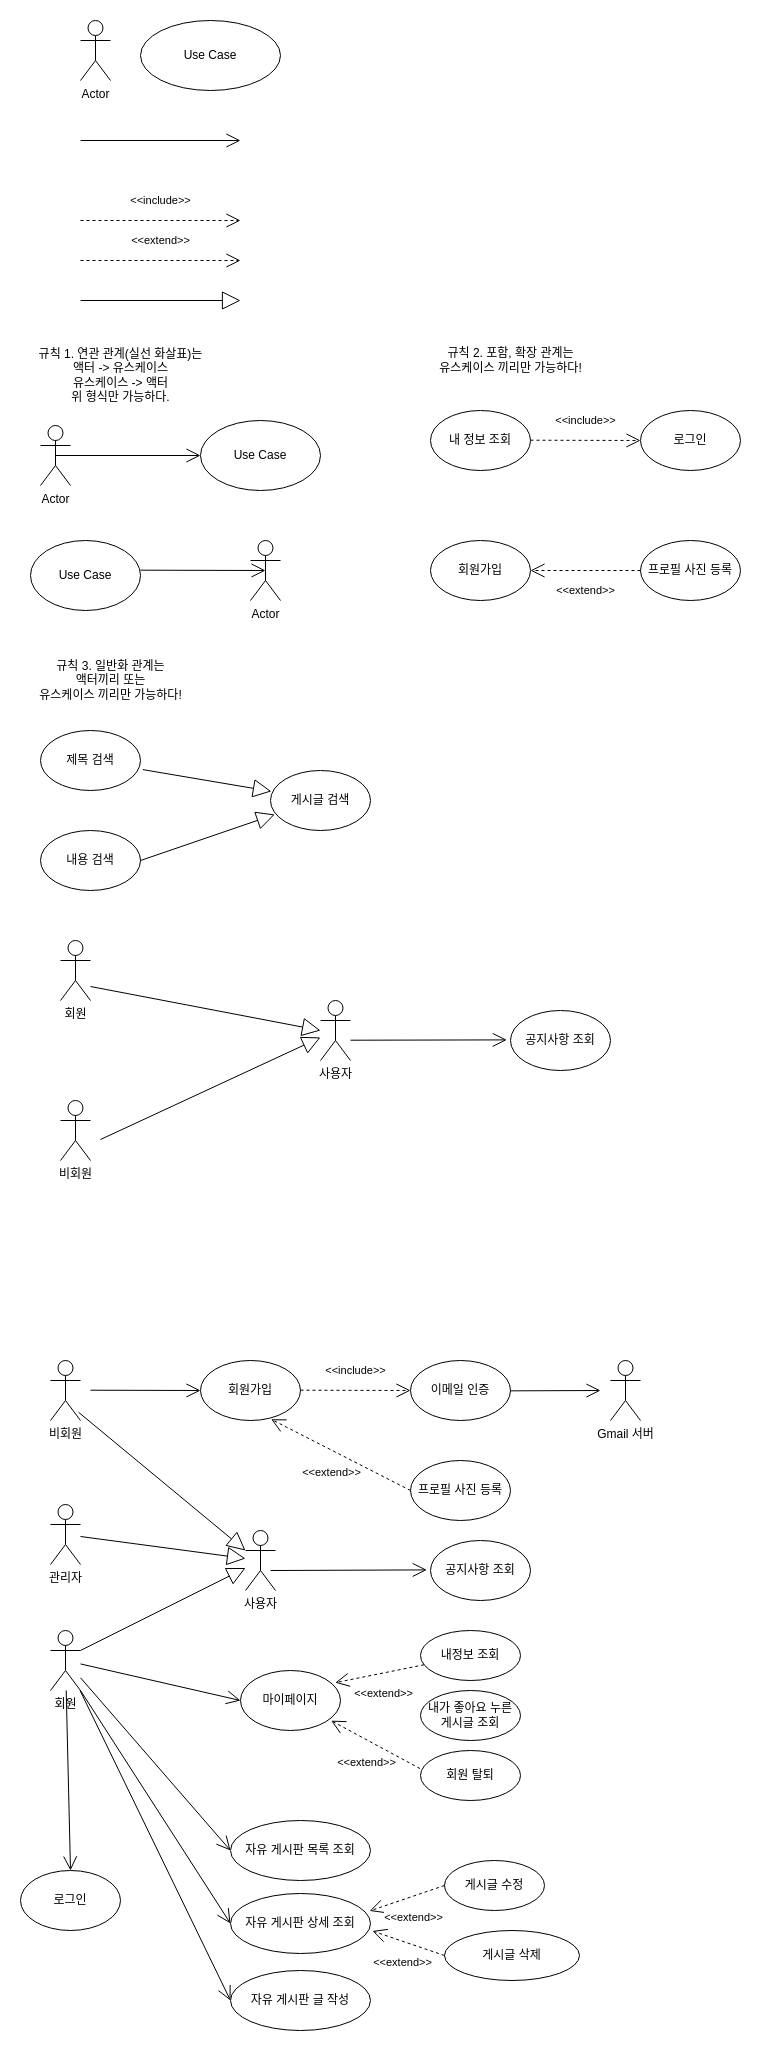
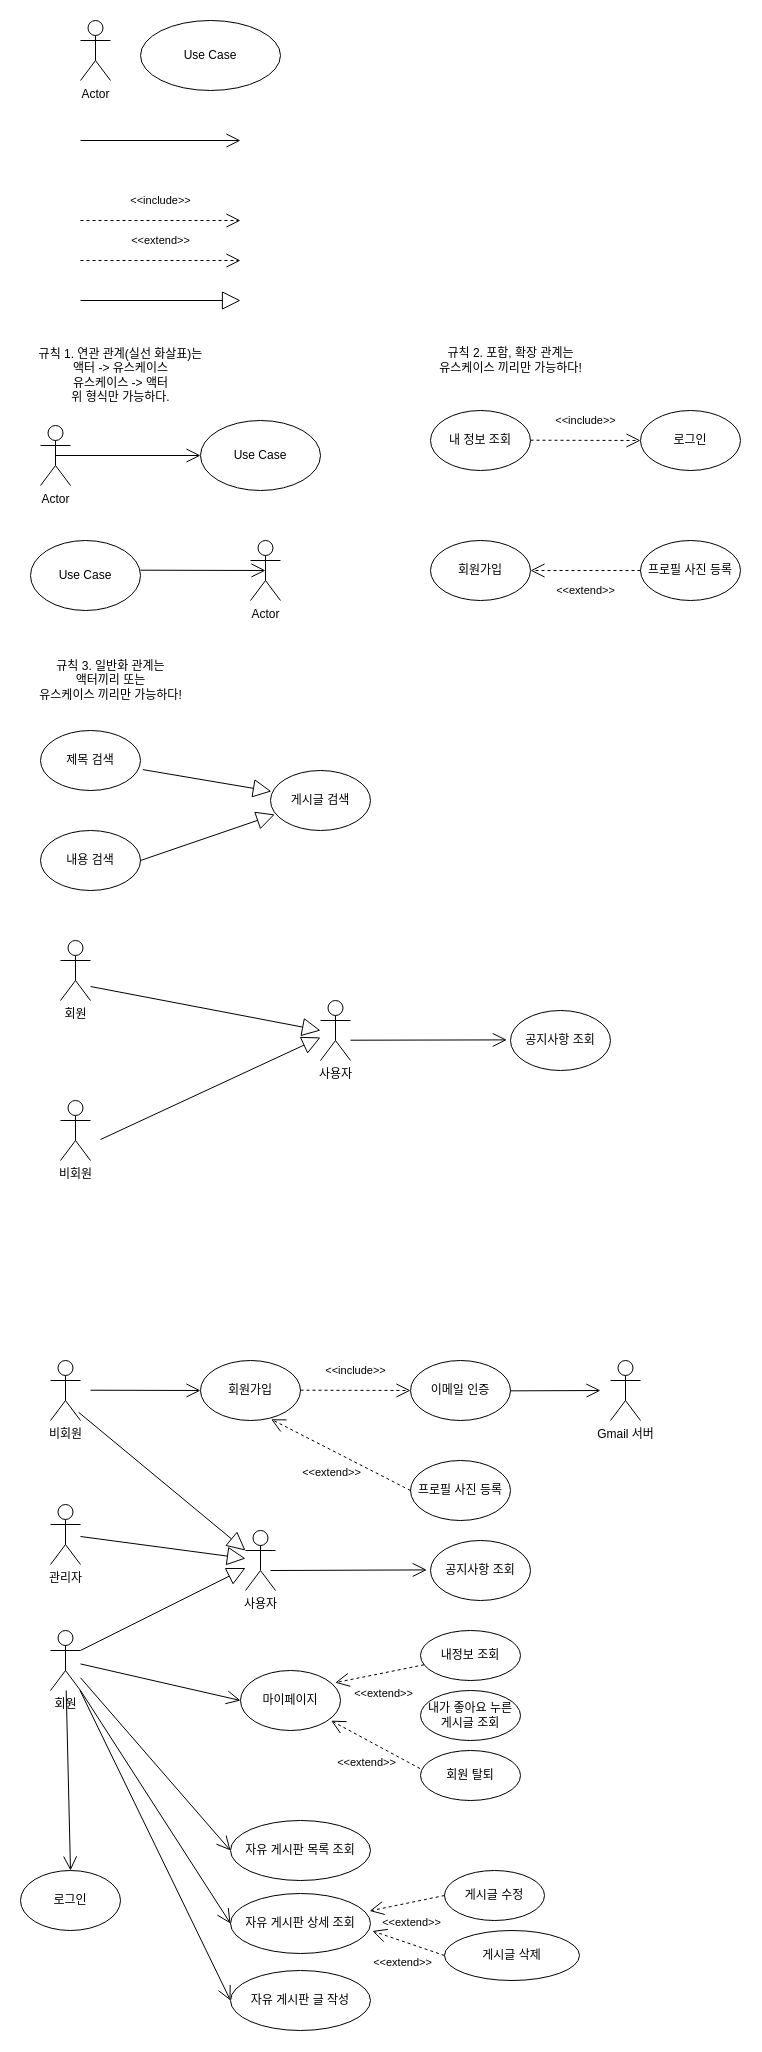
node "게시글 수정": moved (495, 1886) -> (495, 1896)
